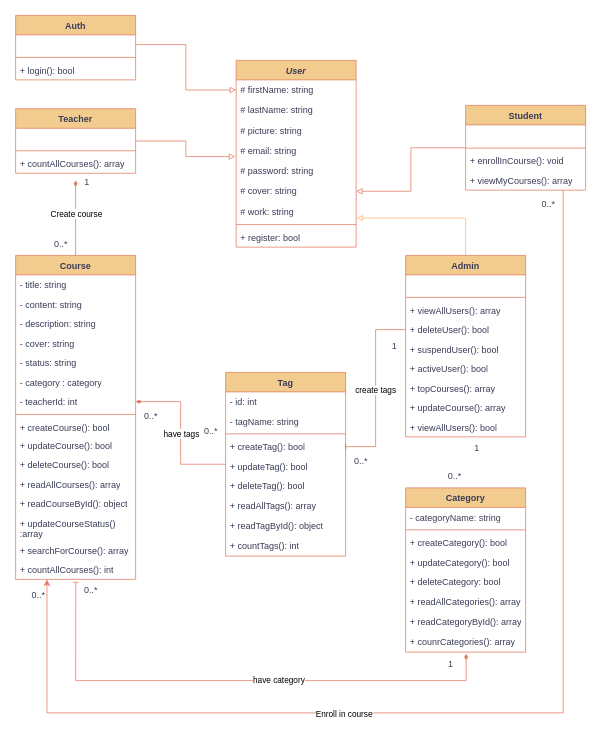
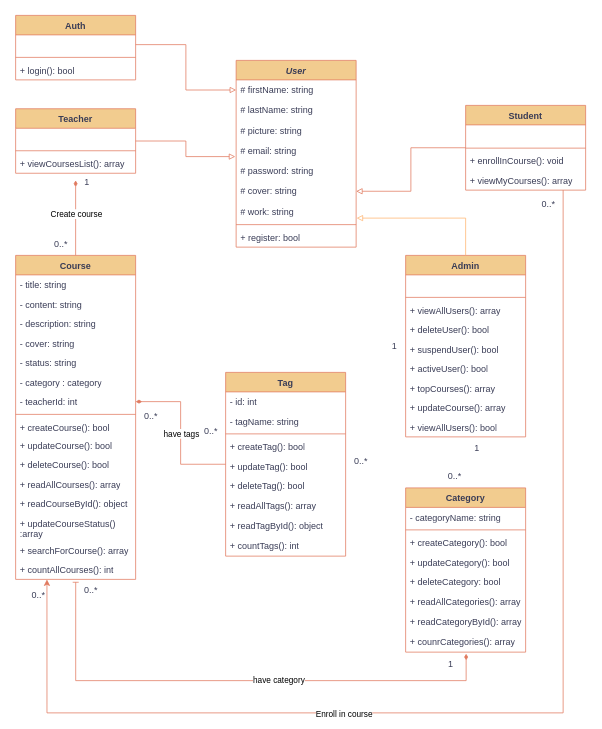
node "+ countAllCourses(): array": label "+ countAllCourses(): array" -> "+ viewCoursesList(): array"
edge "+ deleteUser(): bool" -> "+ createTag(): bool": removed, label "create tags"
